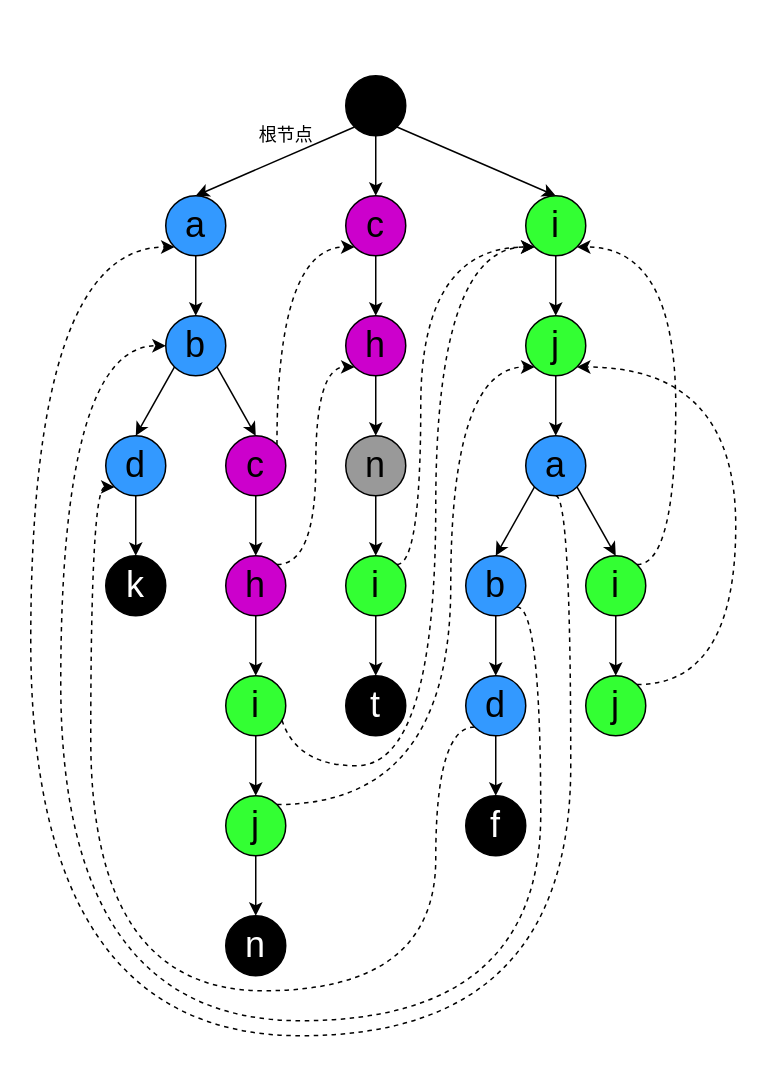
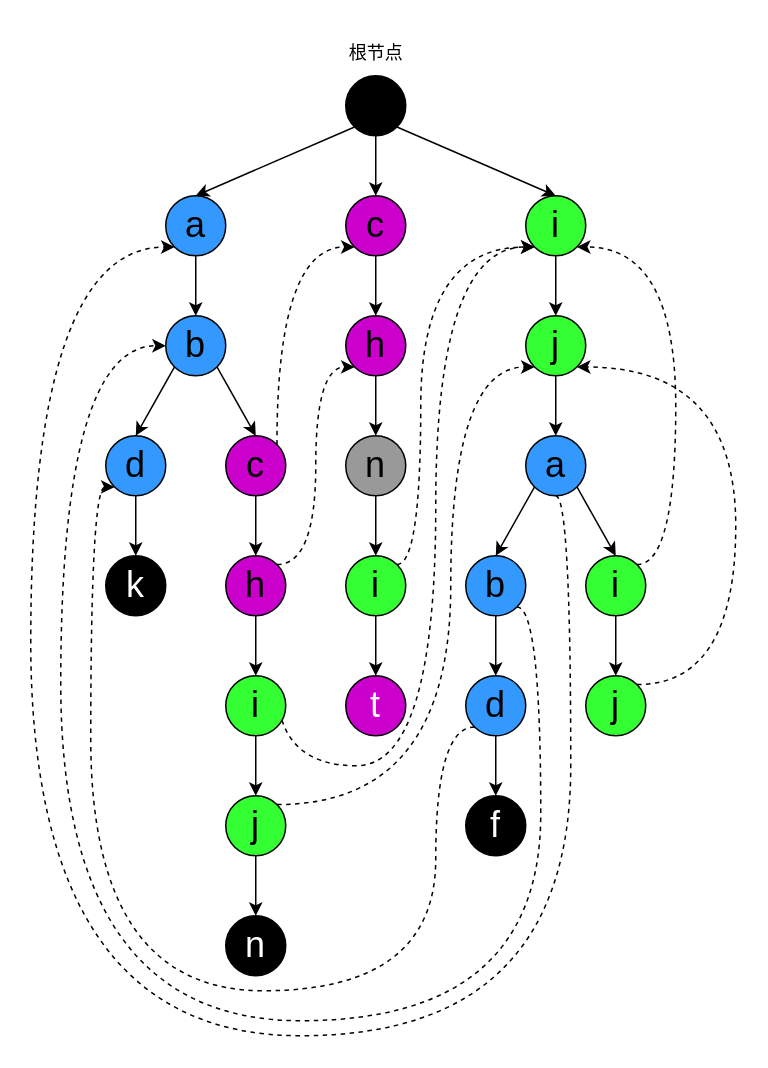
node "根节点": moved (286, 136) -> (376, 53)
node "t": fillcolor #000000 -> #cc00cc
